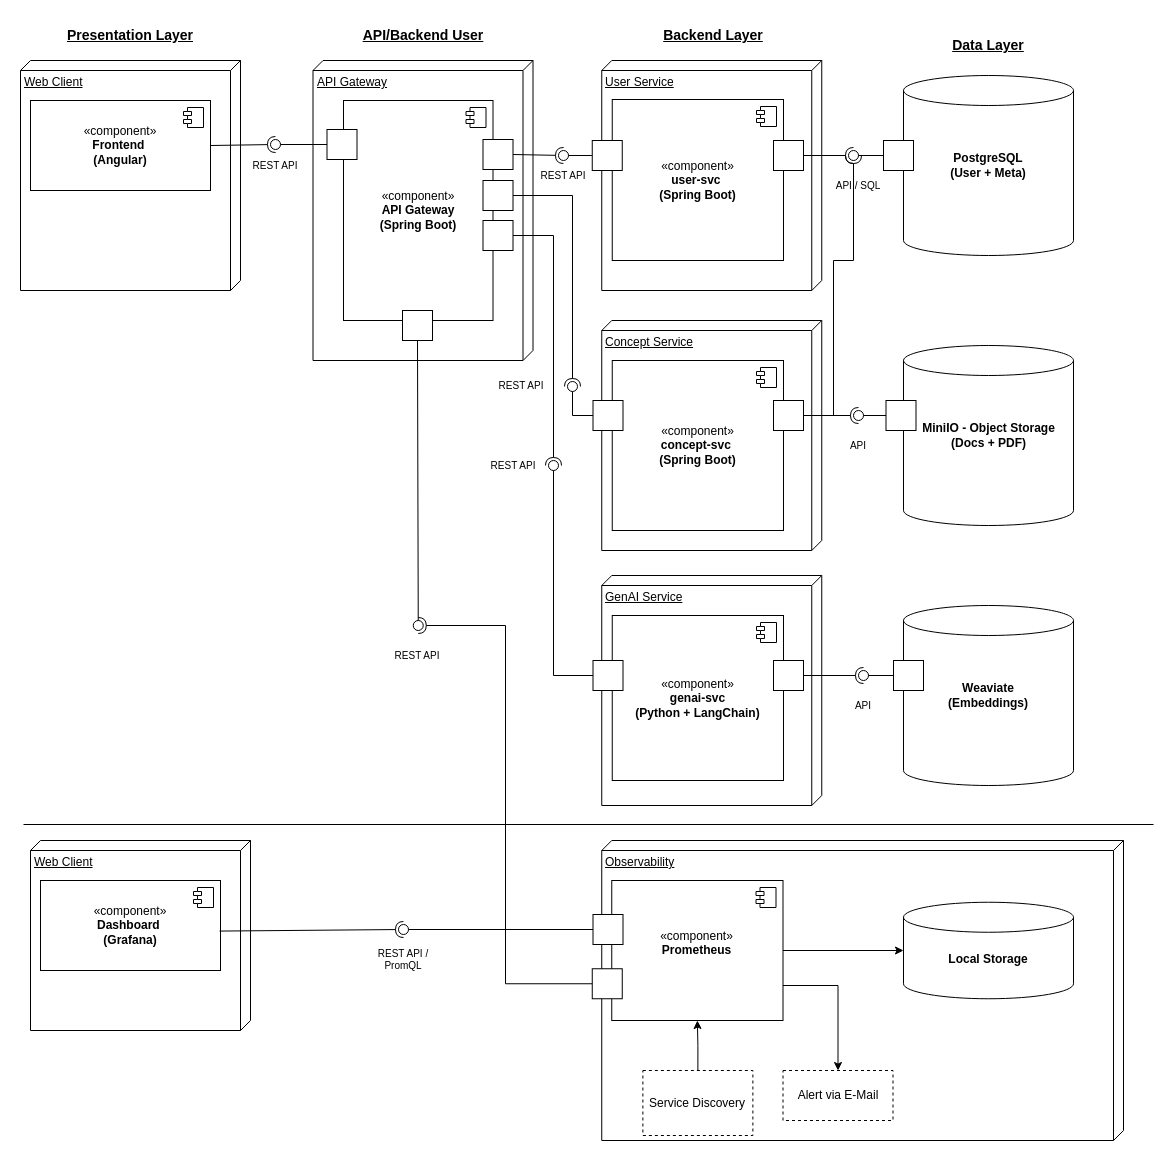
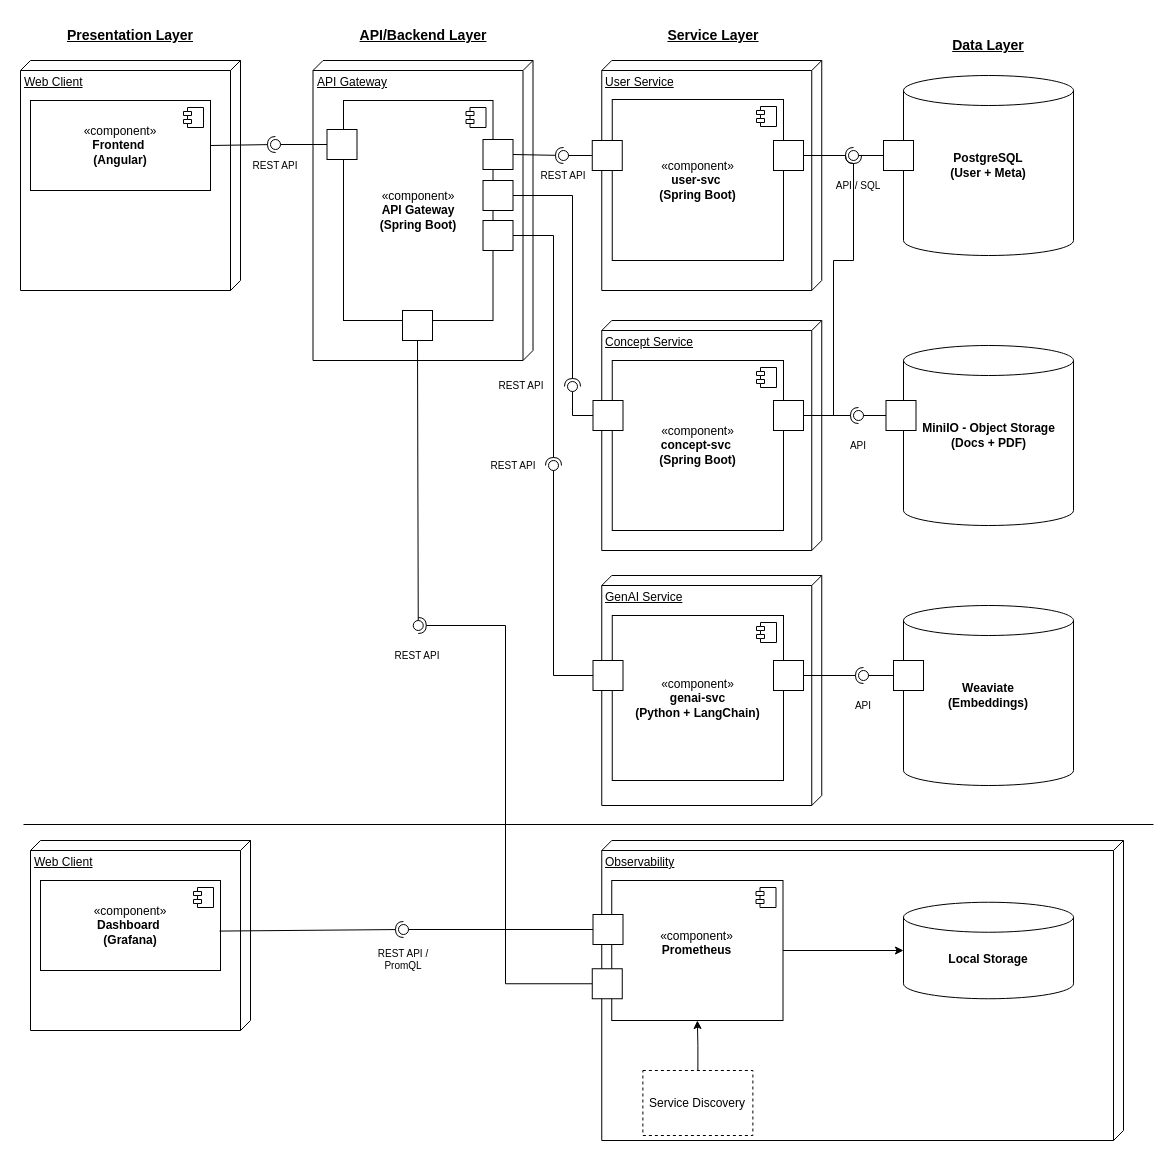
node "API/Backend User": label "API/Backend User" -> "API/Backend Layer"
node "Backend Layer": label "Backend Layer" -> "Service Layer"
edge "«component» Prometheus" -> "Alert via E-Mail": removed
node "Alert via E-Mail": removed
